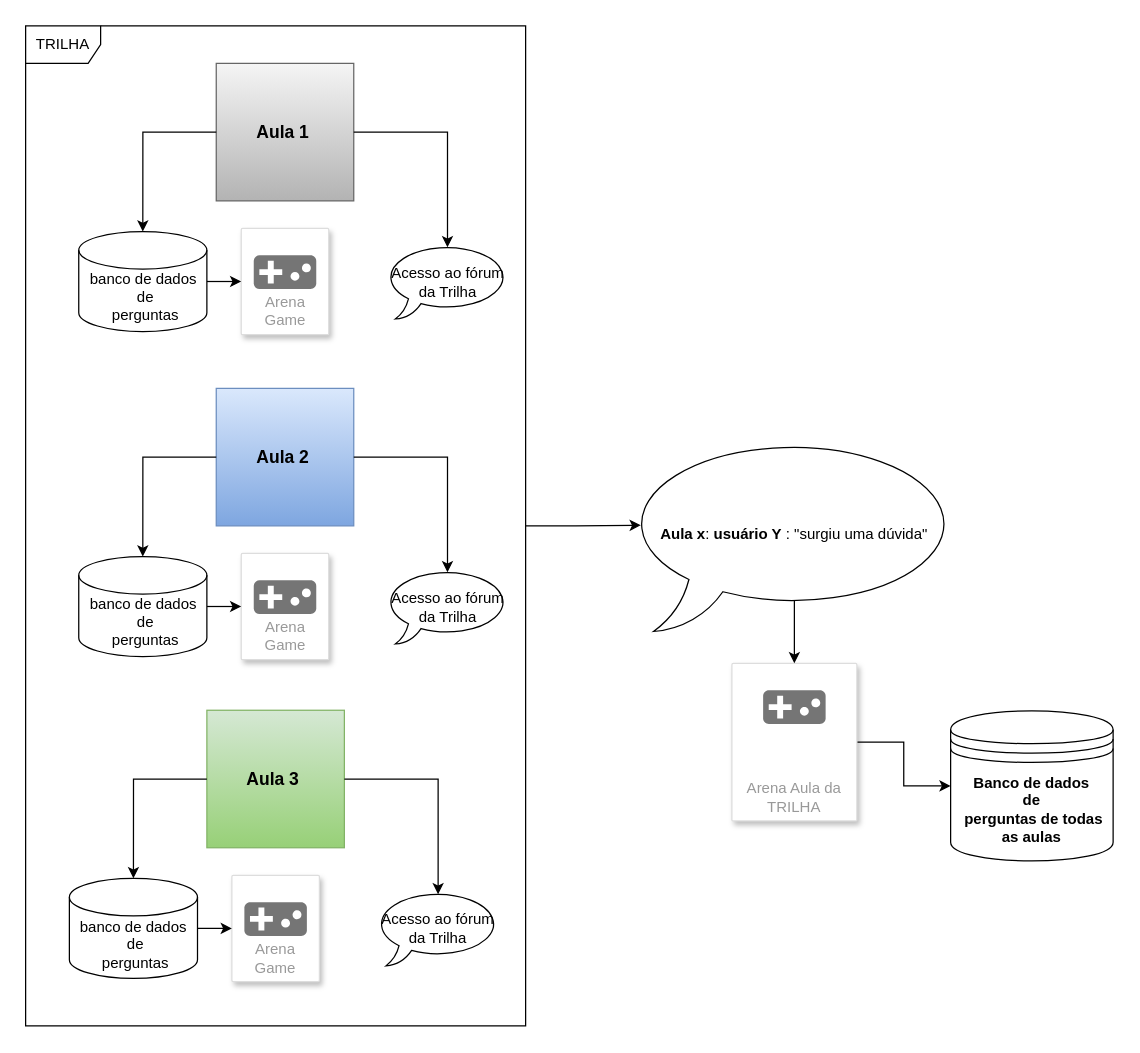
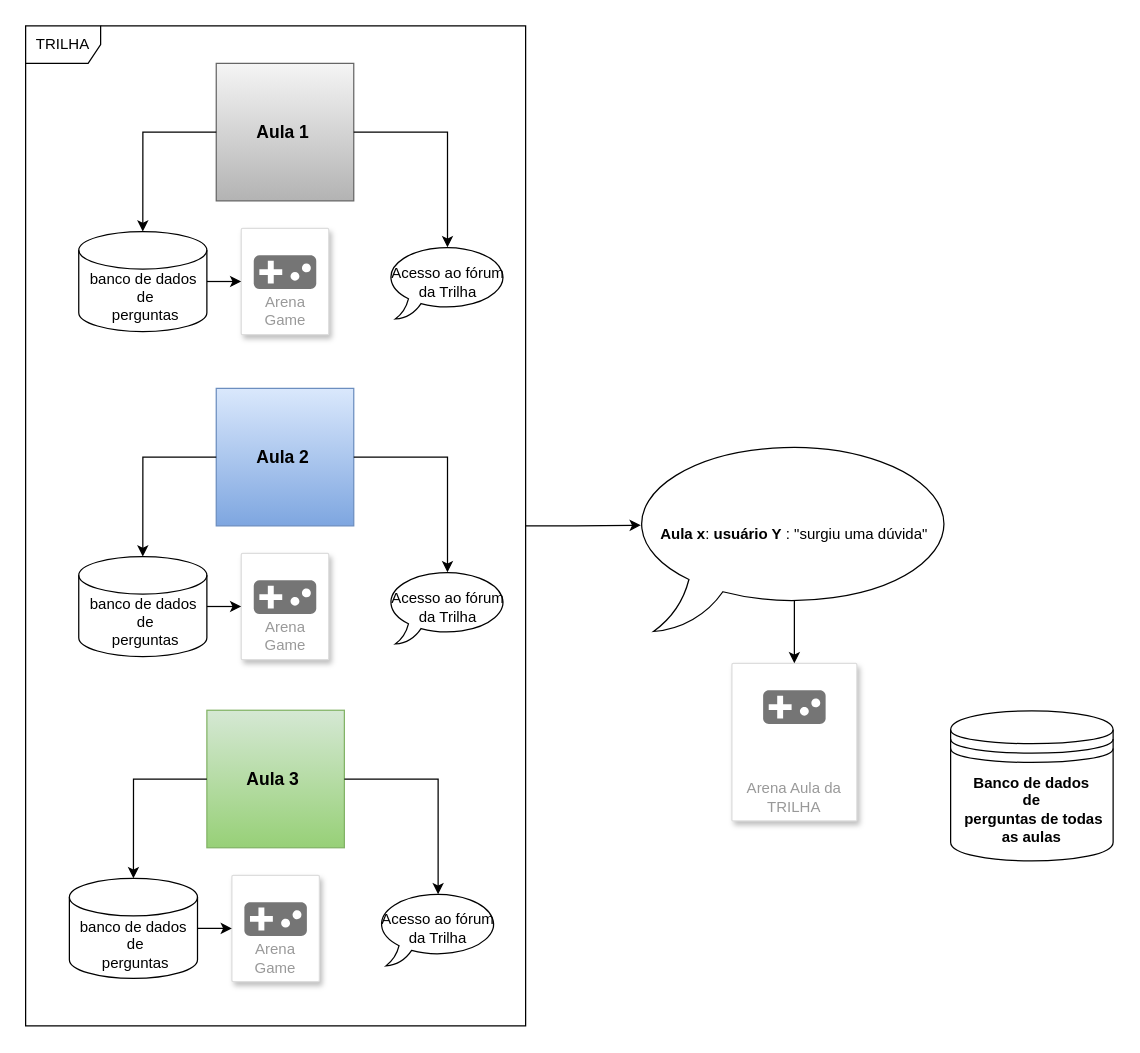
edge "Arena Aula da TRILHA" -> "Banco de dados de perguntas de todas as aulas": removed
